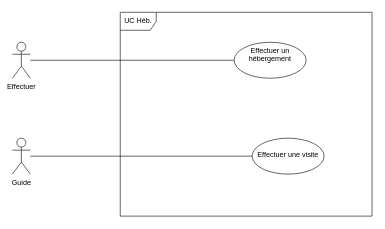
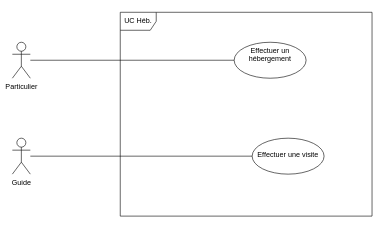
node "Effectuer": label "Effectuer" -> "Particulier"
